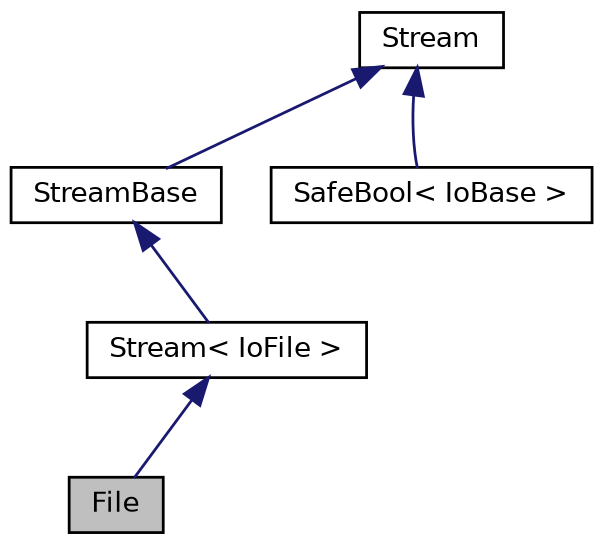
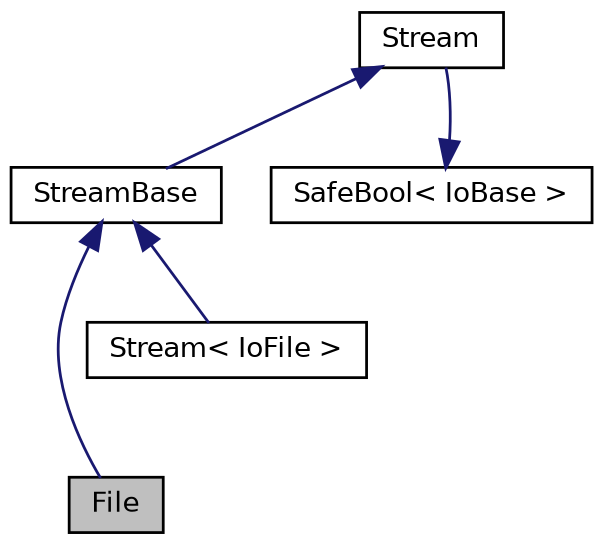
edge "SafeBool< IoBase >" -> "Stream": reversed
edge "File" -> "Stream< IoFile >": now "File" -> "StreamBase"
